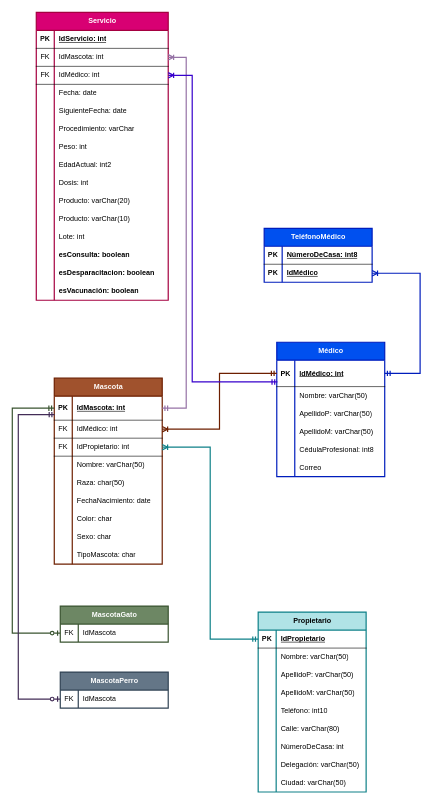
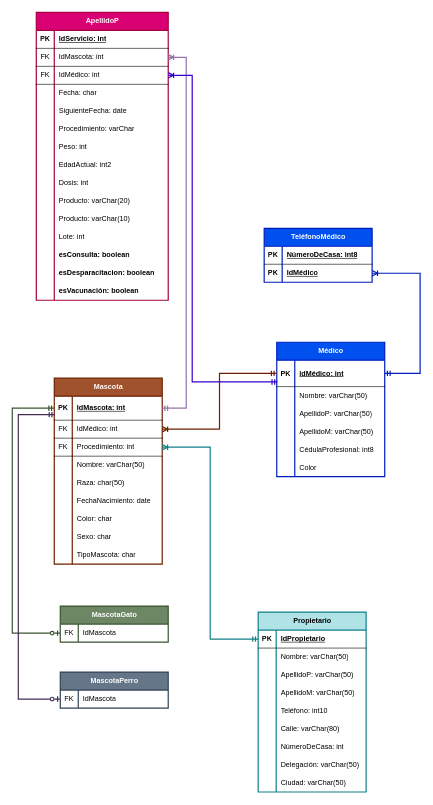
node "Servicio": label "Servicio" -> "ApellidoP"
node "Fecha: date": label "Fecha: date" -> "Fecha: char"
node "IdPropietario: int": label "IdPropietario: int" -> "Procedimiento: int"
node "Correo": label "Correo" -> "Color"
